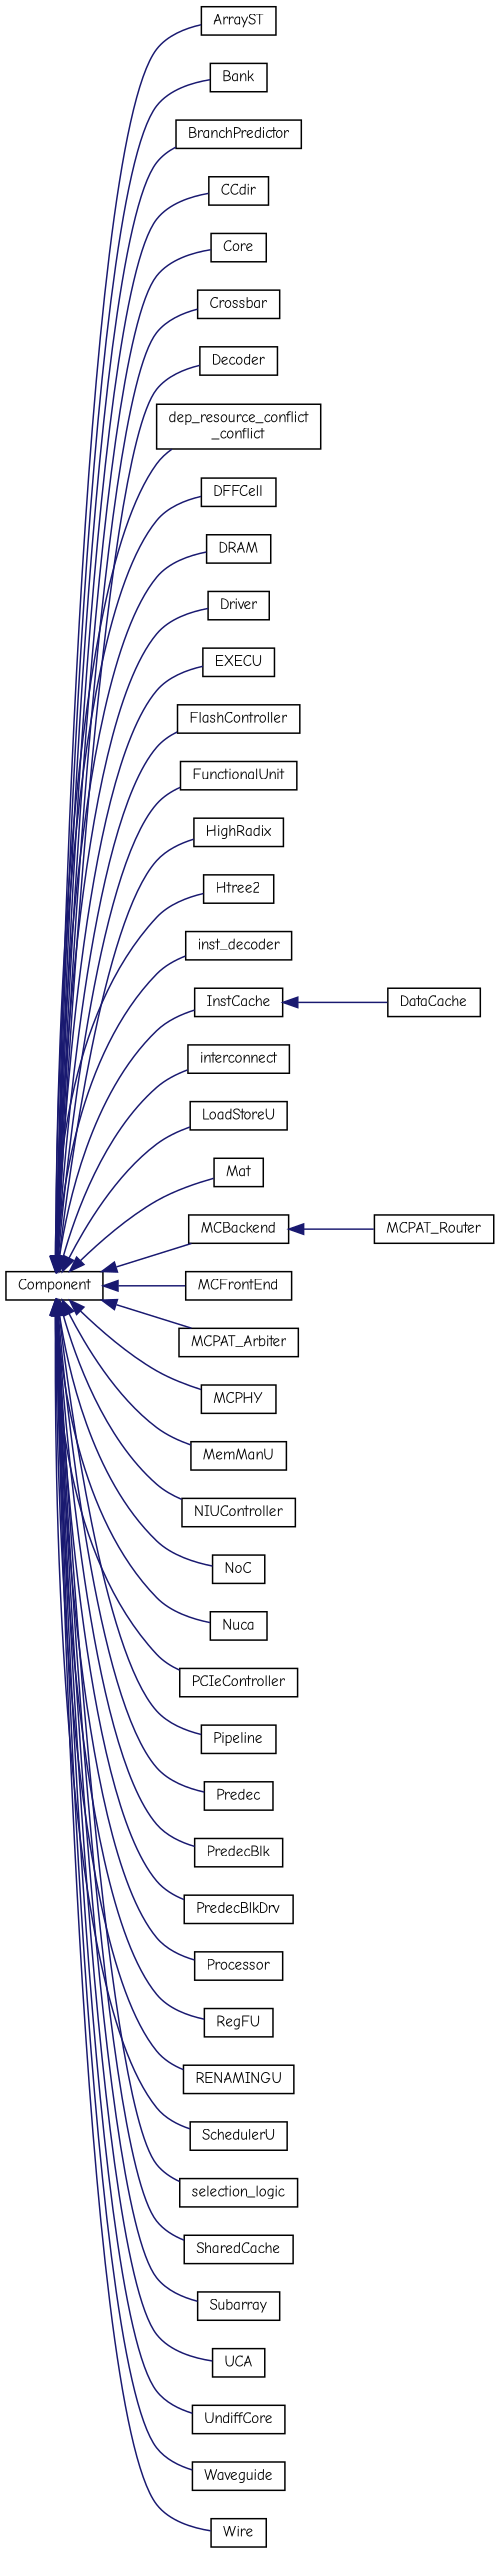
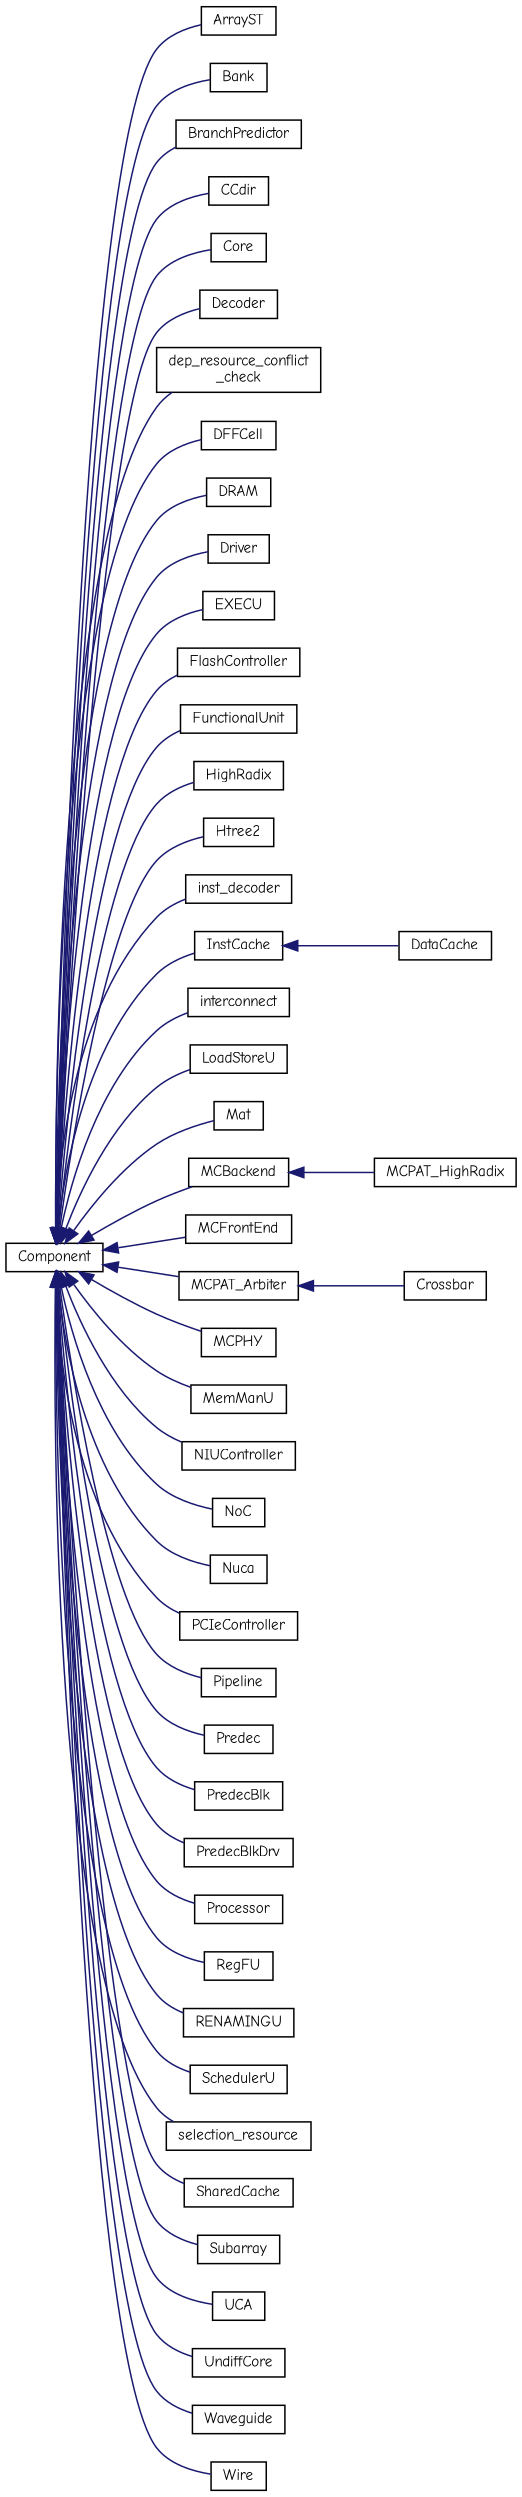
node "dep_resource_conflict _conflict": label "dep_resource_conflict _conflict" -> "dep_resource_conflict _check"
edge "Crossbar" -> "Component": now "Crossbar" -> "MCPAT_Arbiter"
node "MCPAT_Router": label "MCPAT_Router" -> "MCPAT_HighRadix"
node "selection_logic": label "selection_logic" -> "selection_resource"
